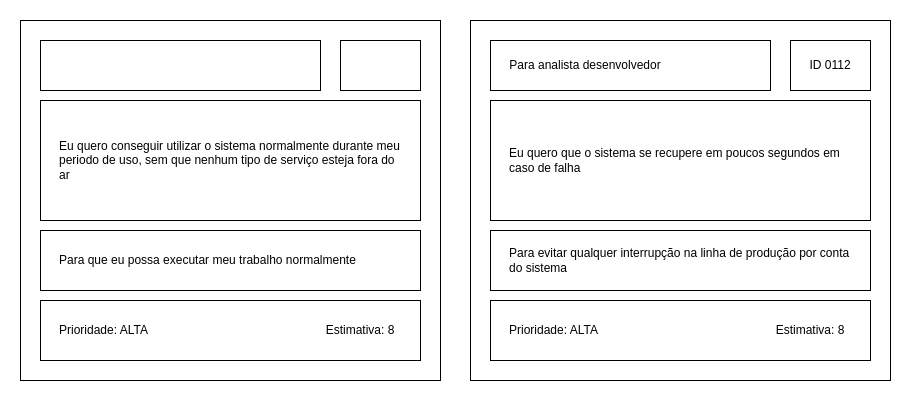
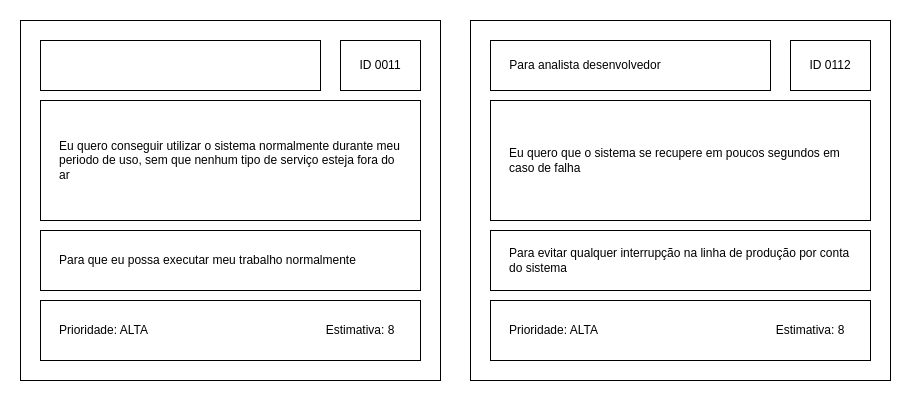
node "ID 0011": added
